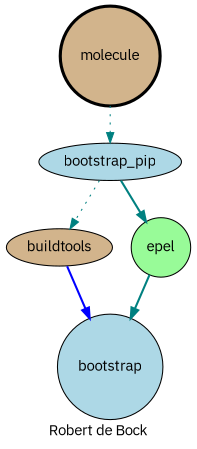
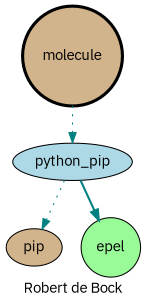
node "bootstrap_pip": label "bootstrap_pip" -> "python_pip"
node "buildtools": label "buildtools" -> "pip"
node "bootstrap": removed
